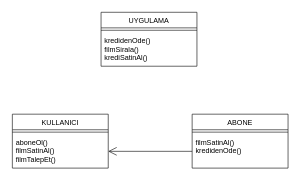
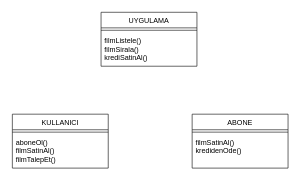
node "kredidenOde() filmSirala() krediSatinAl()": label "kredidenOde() filmSirala() krediSatinAl()" -> "filmListele() filmSirala() krediSatinAl()"
edge "filmSatinAl() kredidenOde()" -> "aboneOl() filmSatinAl() filmTalepEt()": removed
